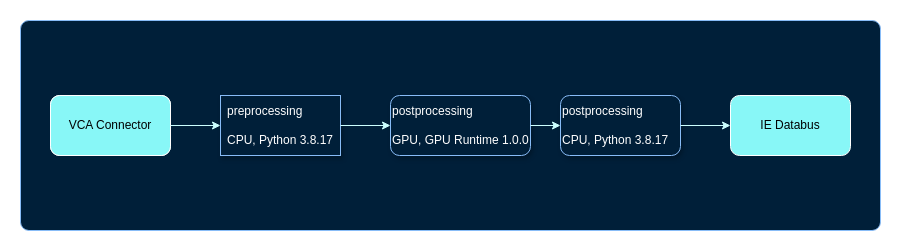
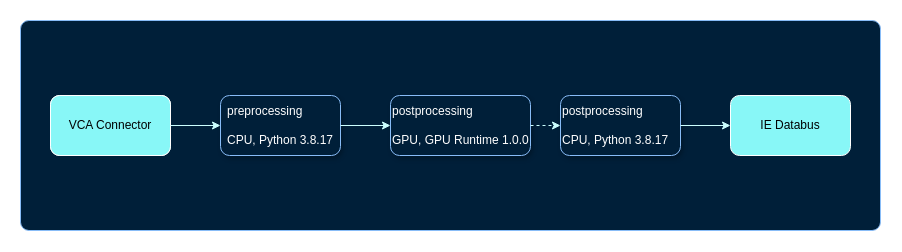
node "preprocessing CPU, Python 3.8.17": shape rectangle -> rounded rectangle
edge "postprocessing GPU, GPU Runtime 1.0.0" -> "postprocessing CPU, Python 3.8.17": style solid -> dashed
